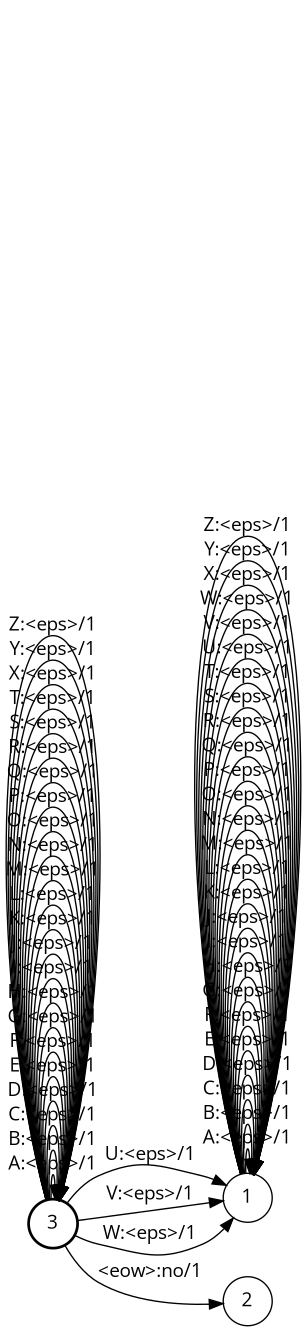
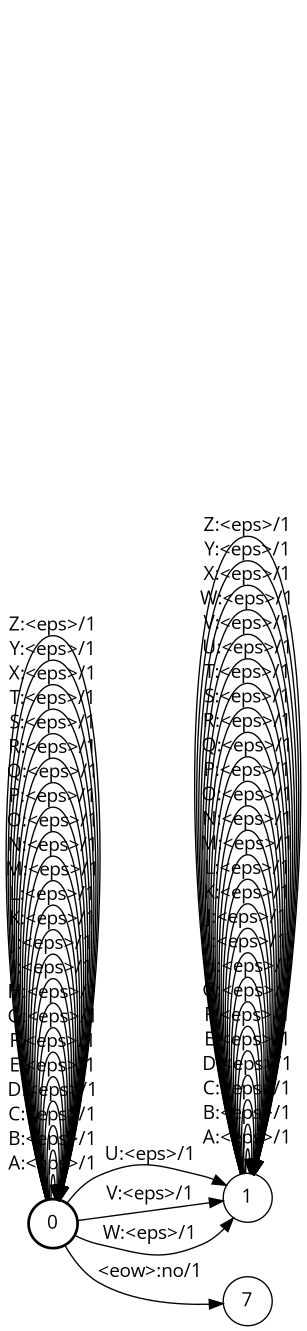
node "3": label "3" -> "0"
node "2": label "2" -> "7"
